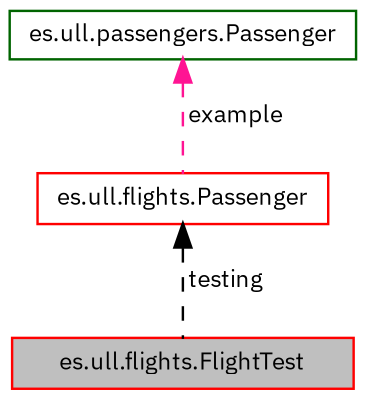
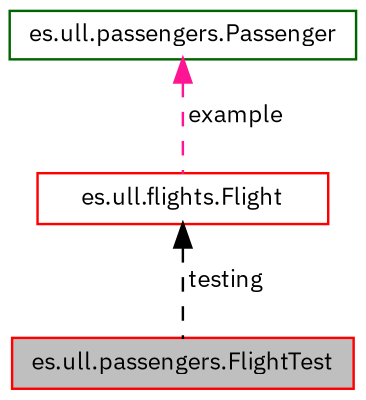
node "es.ull.flights.Passenger": label "es.ull.flights.Passenger" -> "es.ull.flights.Flight"
node "es.ull.flights.FlightTest": label "es.ull.flights.FlightTest" -> "es.ull.passengers.FlightTest"
